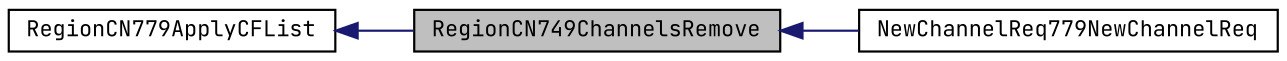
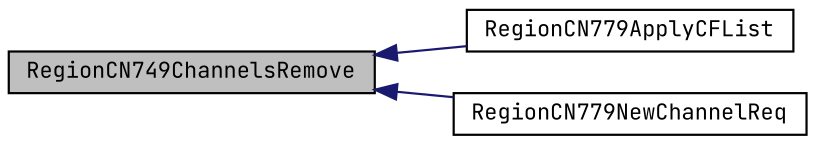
edge "RegionCN749ChannelsRemove" -> "RegionCN779ApplyCFList": reversed
node "NewChannelReq779NewChannelReq": label "NewChannelReq779NewChannelReq" -> "RegionCN779NewChannelReq"
